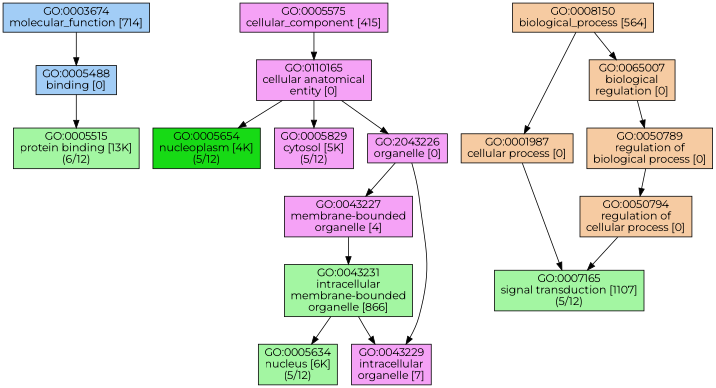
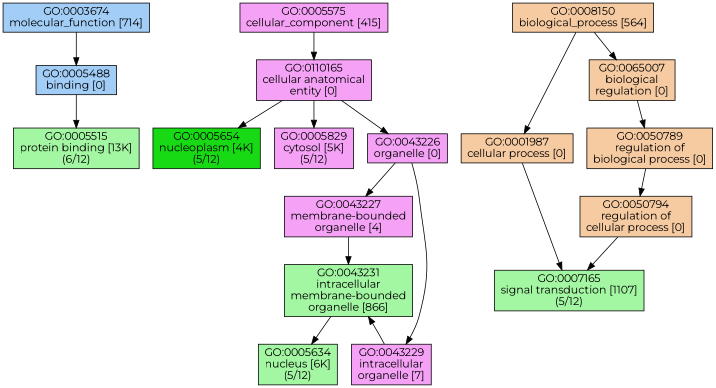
node "GO:2043226 organelle [0]": label "GO:2043226 organelle [0]" -> "GO:0043226 organelle [0]"
edge "GO:0043231 intracellular membrane-bounded organelle [866]" -> "GO:0043229 intracellular organelle [7]": reversed
